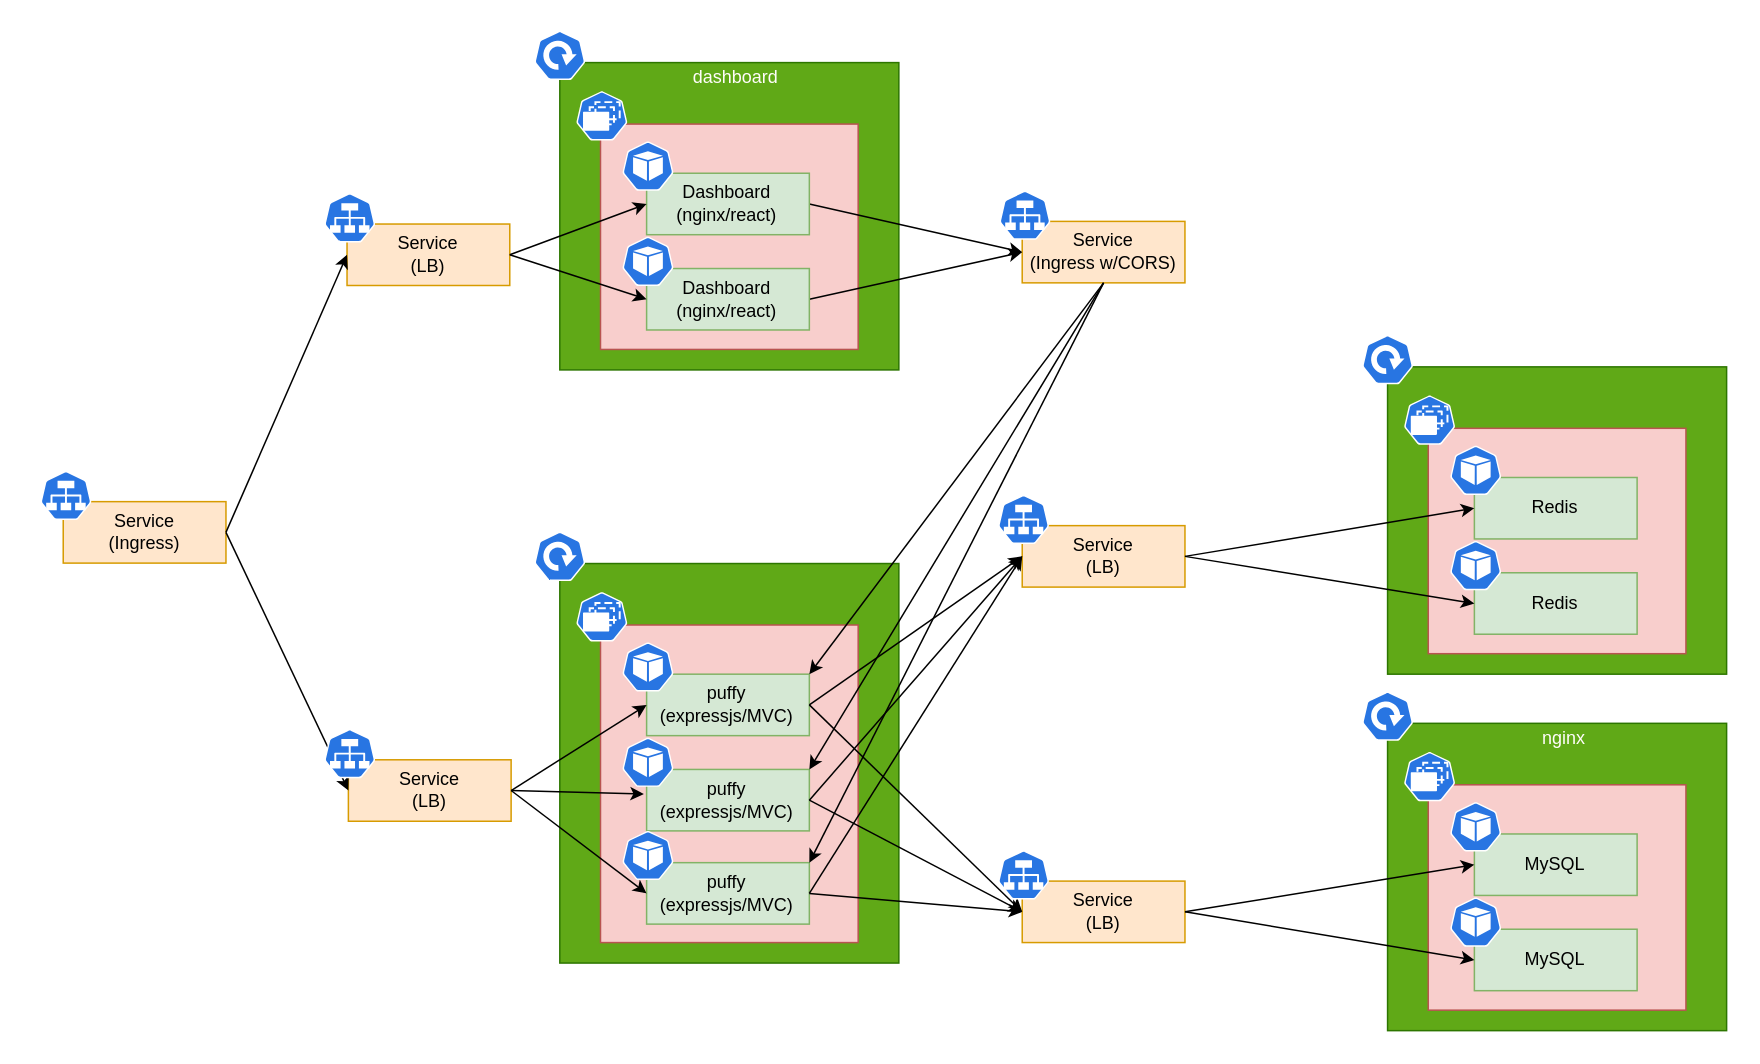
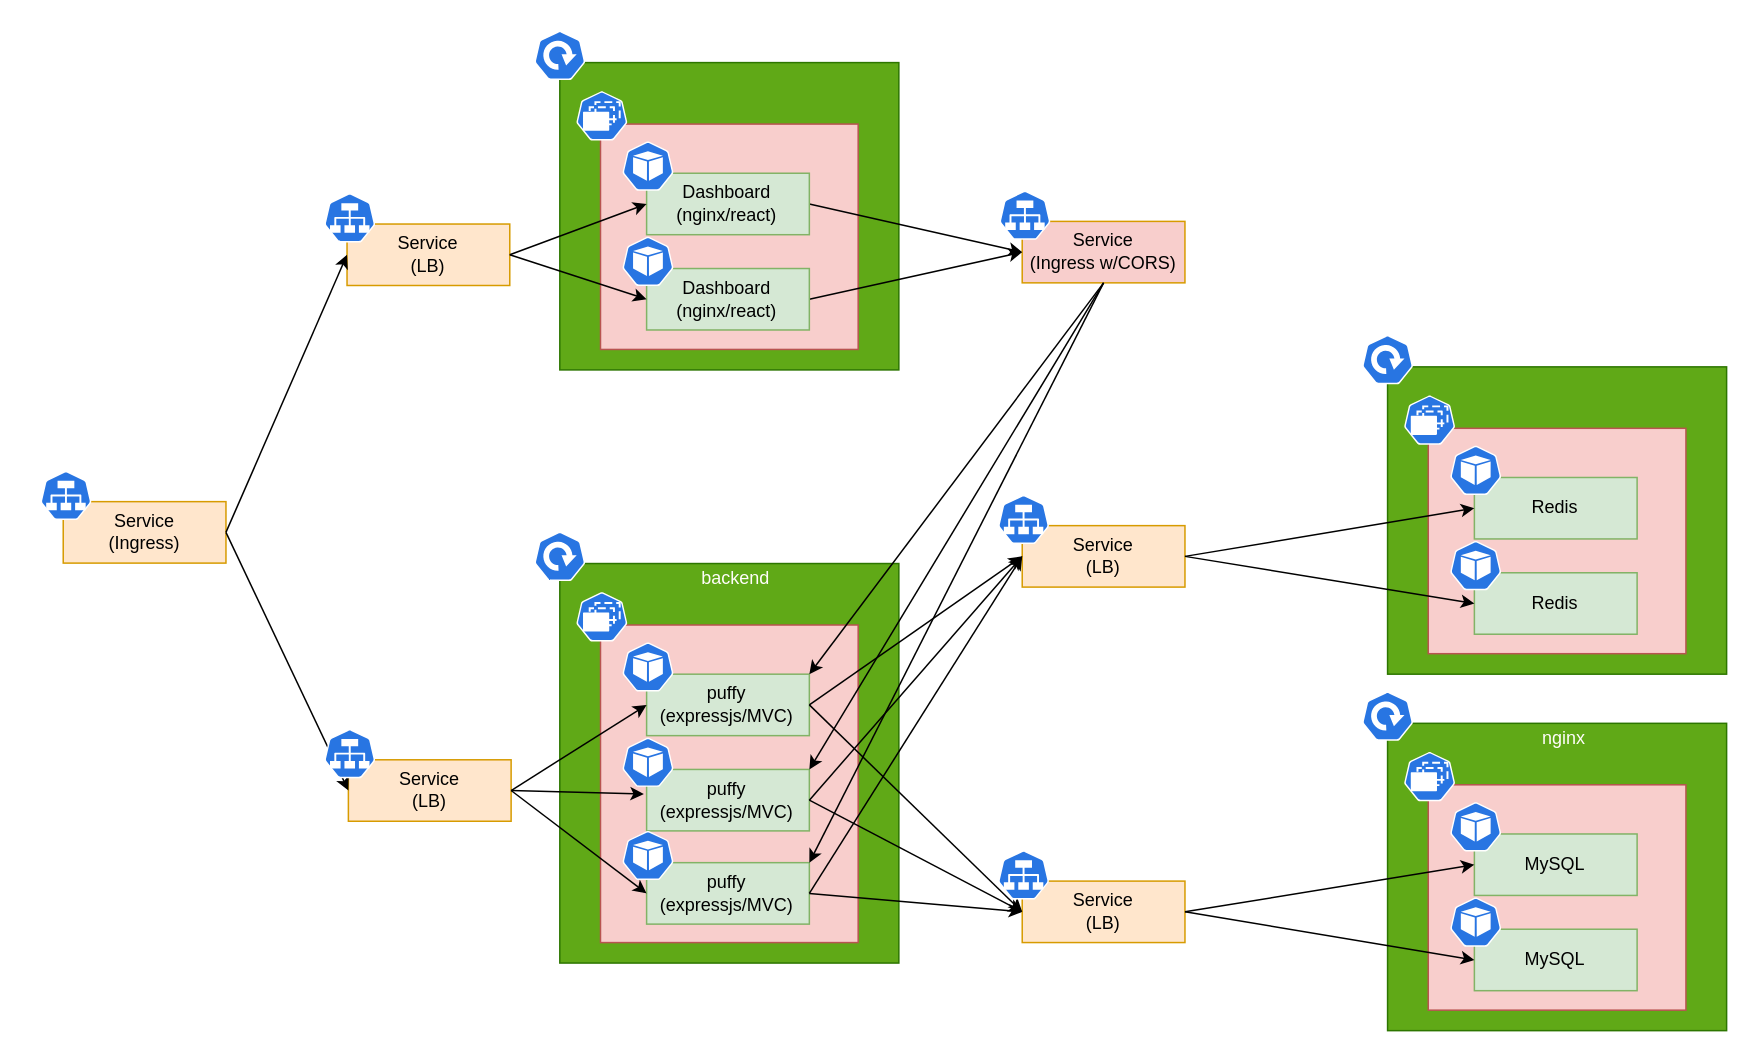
node "dashboard": removed
node "Service (Ingress w/CORS)": fillcolor #ffe6cc -> #f8cecc
node "backend": added
